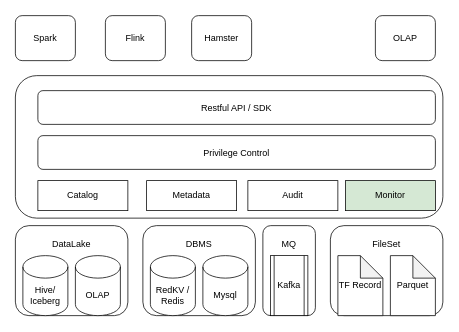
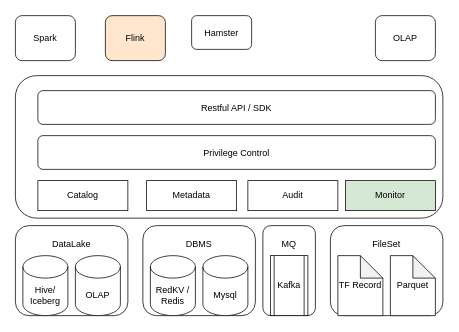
node "Flink": fillcolor #ffffff -> #ffe6cc
node "Hamster": size 60x45 -> 60x34
